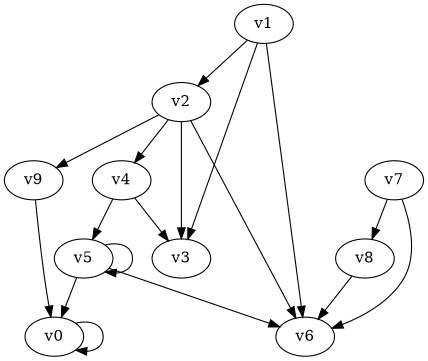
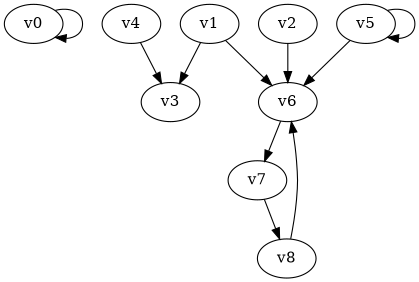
edge "v1" -> "v2": removed
edge "v2" -> "v4": removed
edge "v2" -> "v3": removed
node "v9": removed
edge "v4" -> "v5": removed
edge "v7" -> "v6": reversed
edge "v5" -> "v0": removed
